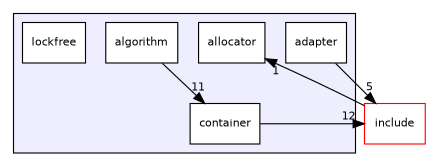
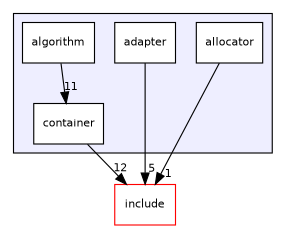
node "lockfree": removed
edge "include" -> "allocator": reversed
